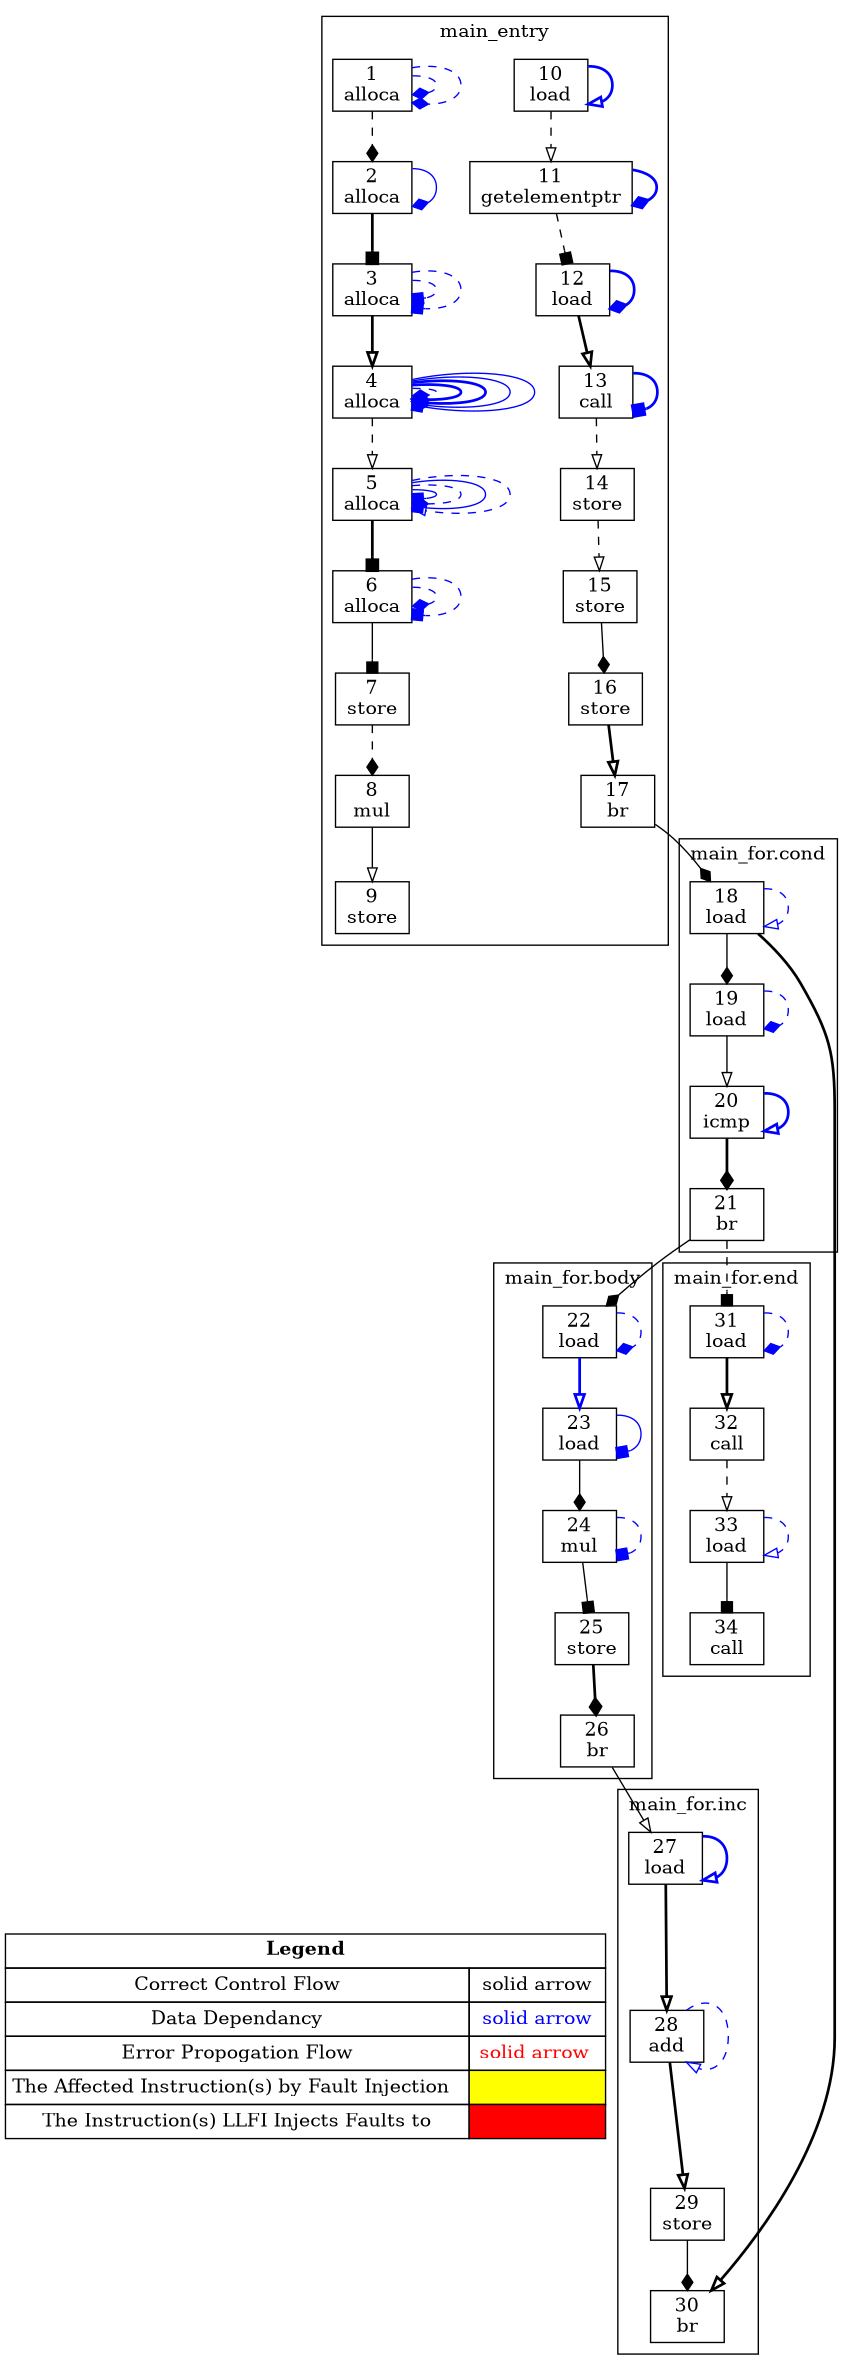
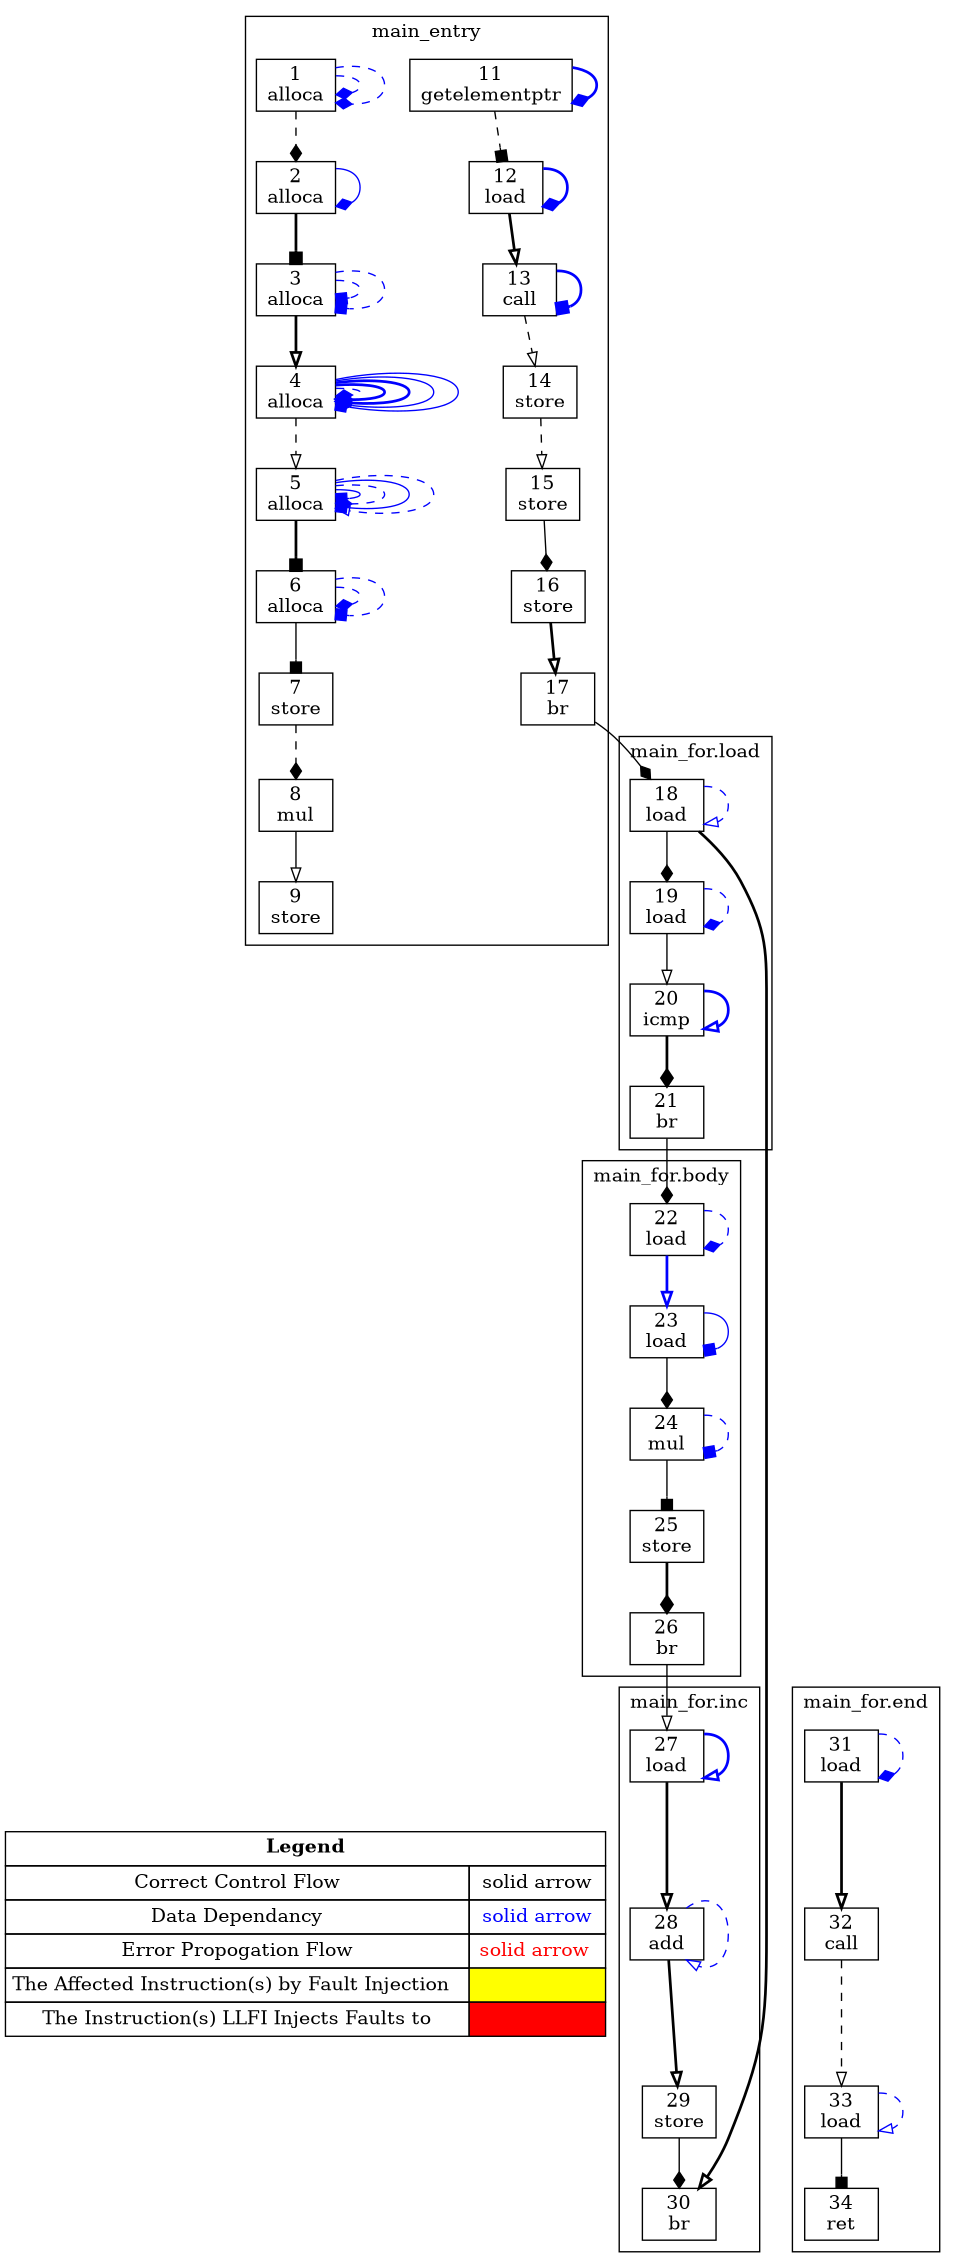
node "10 load": removed
cluster "main_for.cond": label "main_for.cond" -> "main_for.load"
edge "21 br" -> "31 load": removed
node "34 call": label "34 call" -> "34 ret"
